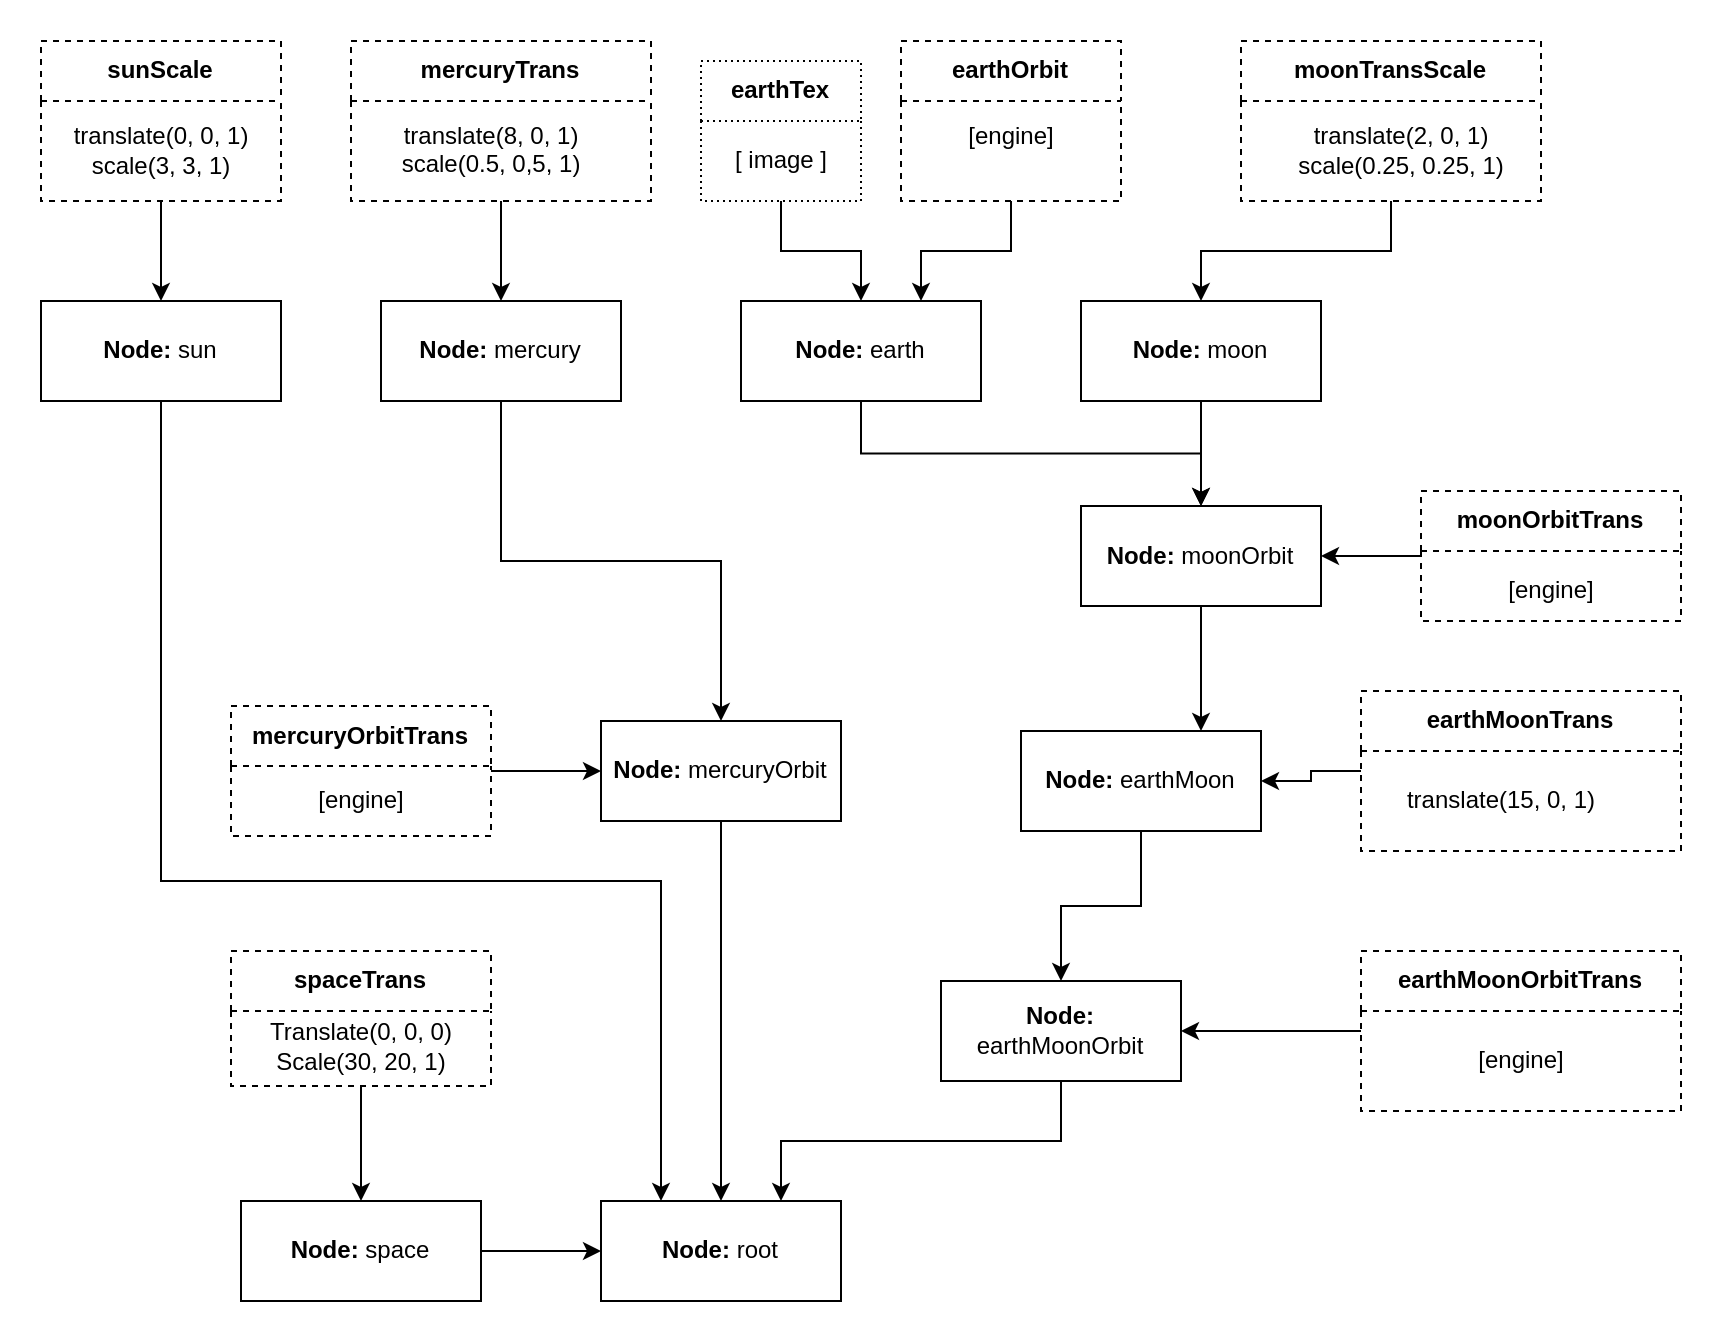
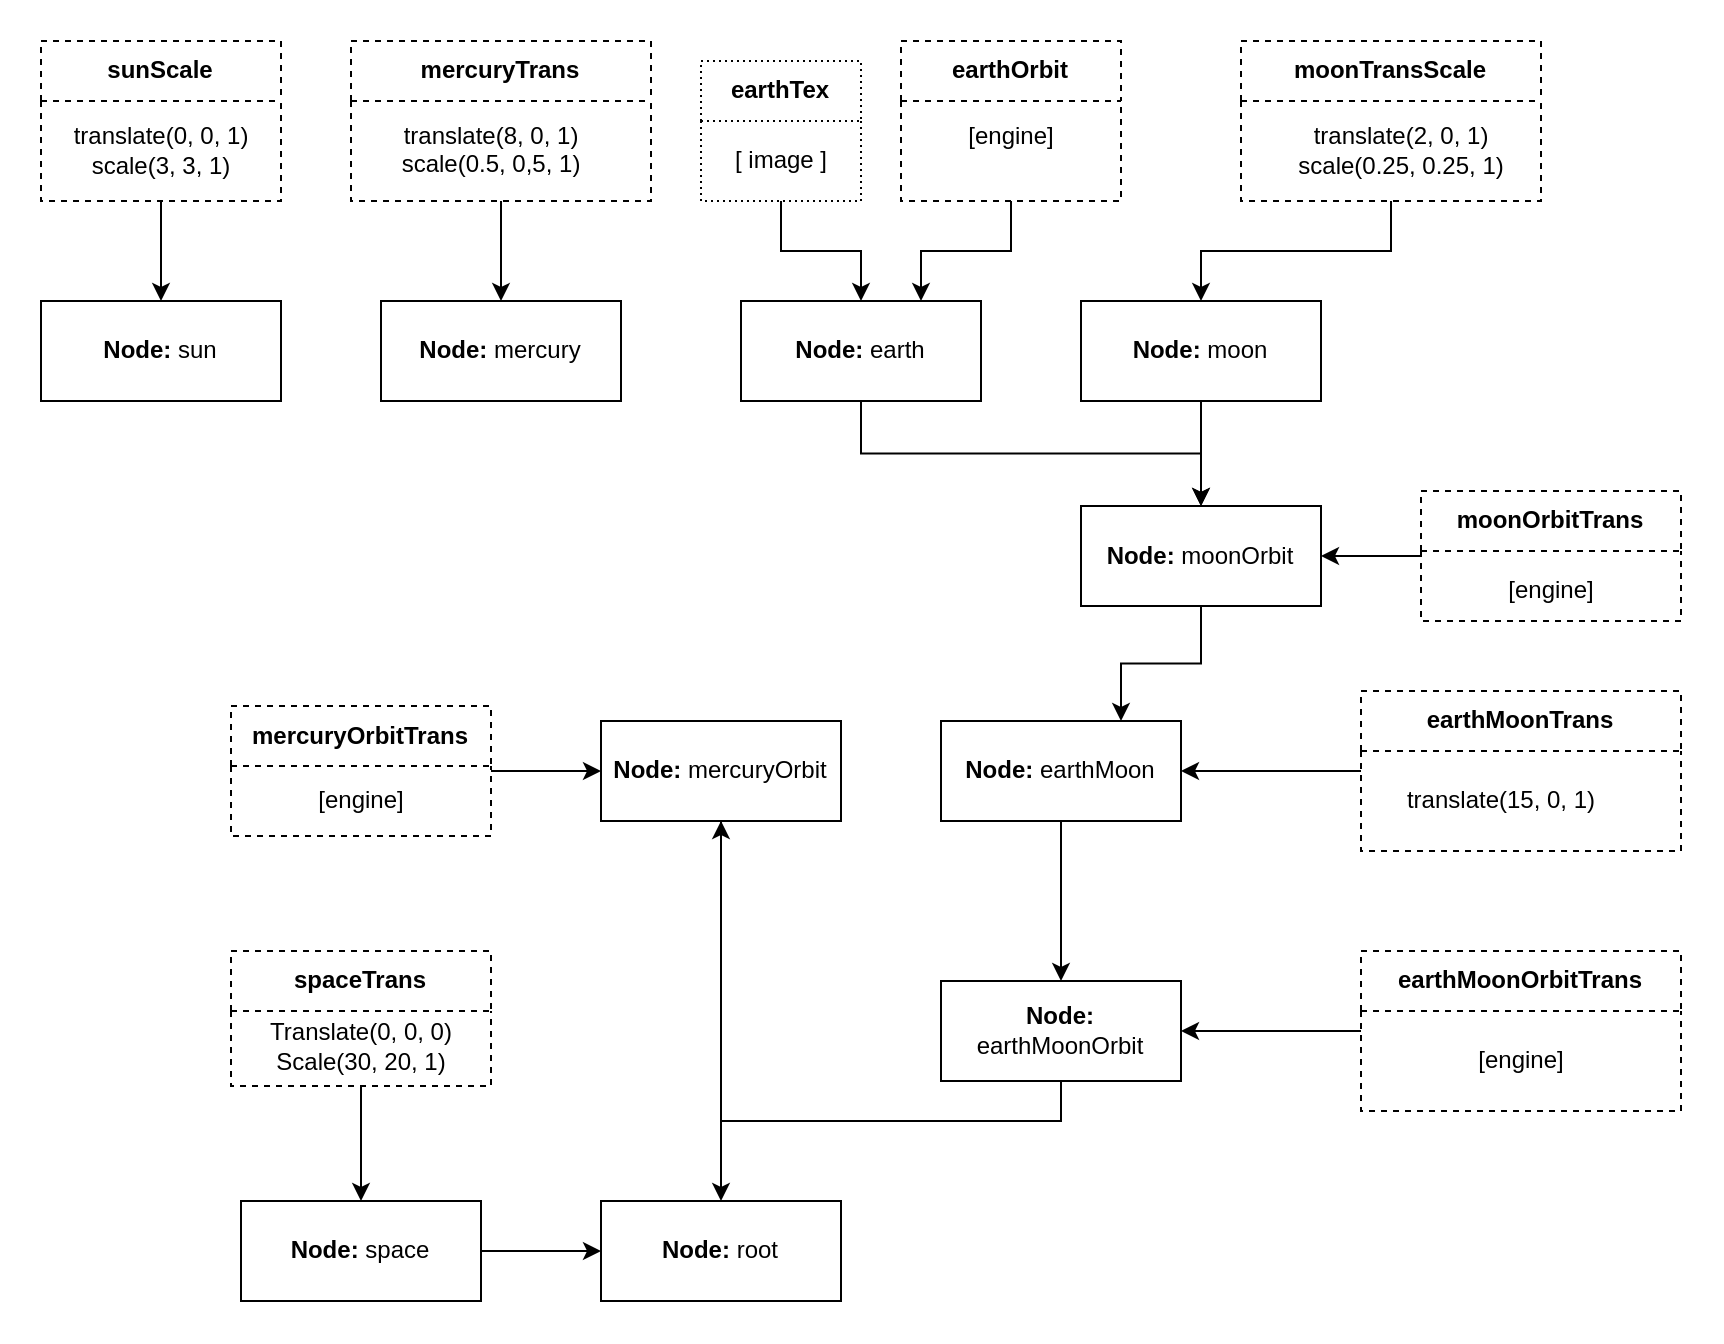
edge "Node: mercury" -> "Node: mercuryOrbit": removed
node "Node: earthMoon": moved (1141, 781) -> (1061, 771)
edge "Node: sun" -> "Node: root": removed
edge "Node: earthMoonOrbit" -> "Node: root": now "Node: earthMoonOrbit" -> "Node: mercuryOrbit"
